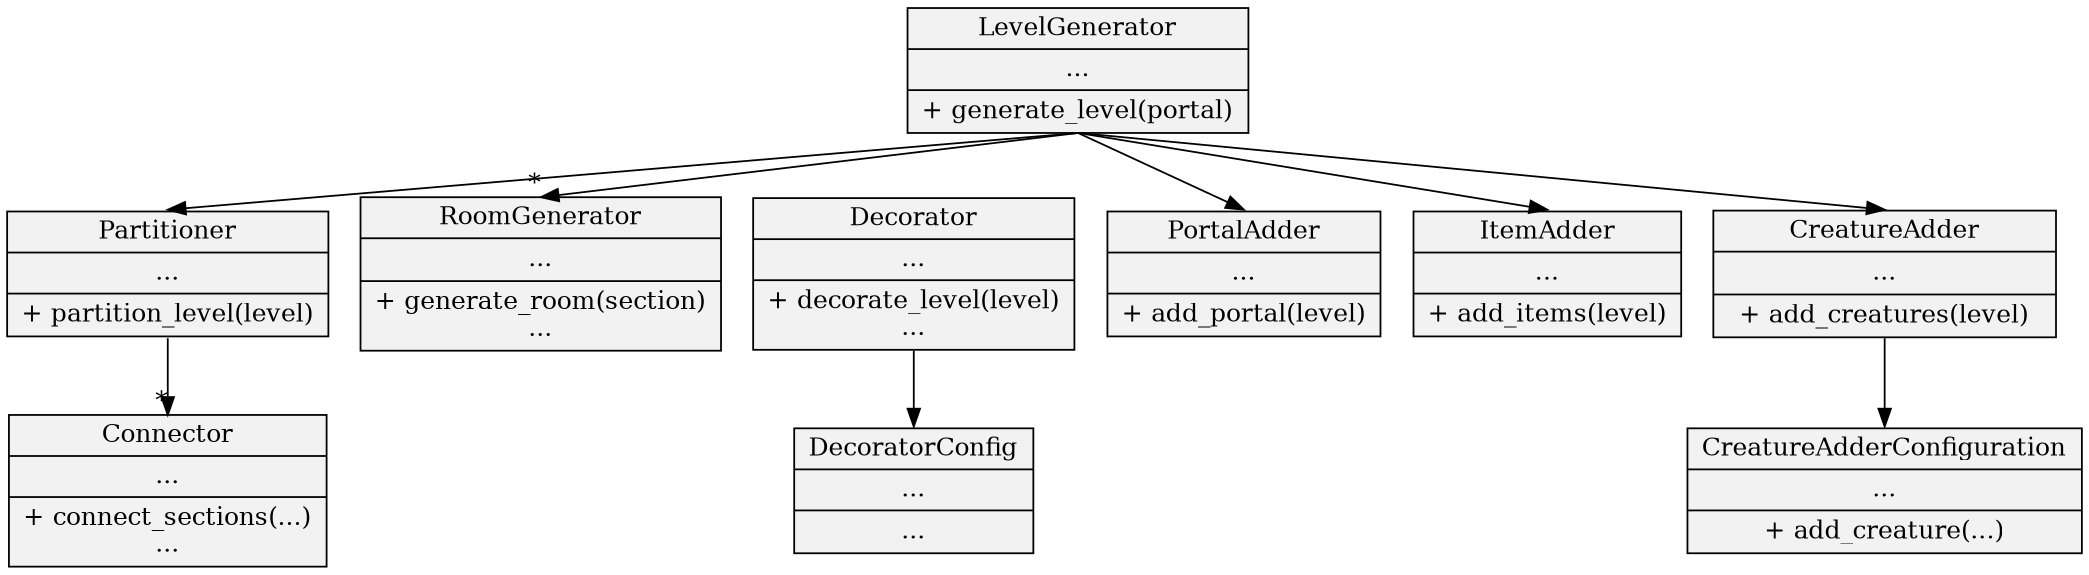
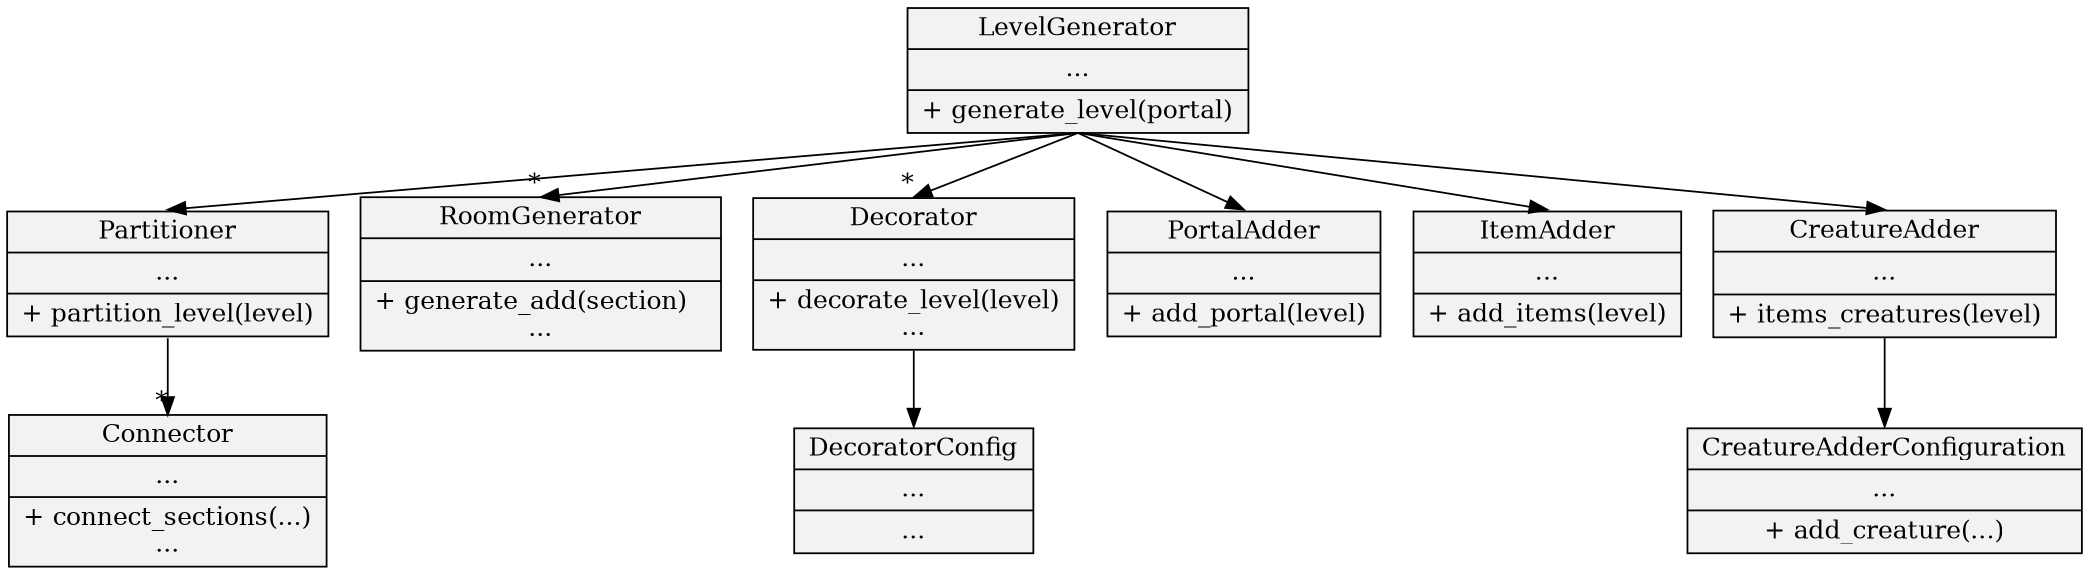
edge "LevelGenerator" -> "Decorator": added
node "RoomGenerator": text "+ generate_room(section)" -> "+ generate_add(section)"
node "CreatureAdder": text "+ add_creatures(level)" -> "+ items_creatures(level)"
